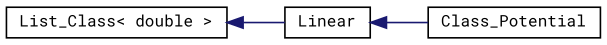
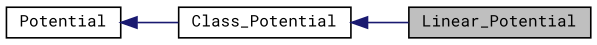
node "List_Class< double >": removed
node "Linear": label "Linear" -> "Potential"
node "Linear_Potential": added
